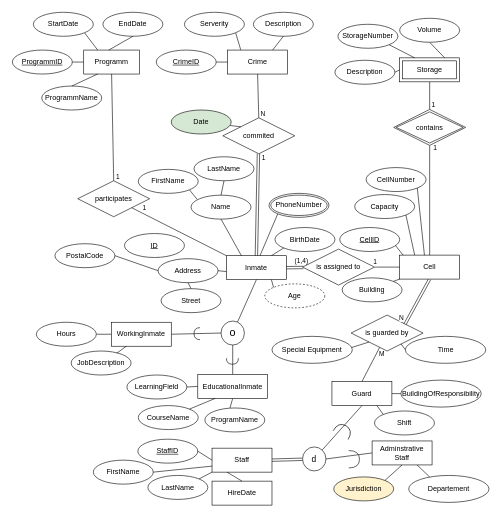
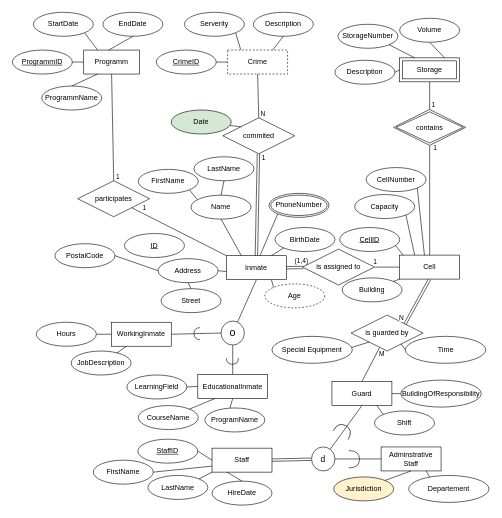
node "Crime": style solid -> dashed
node "Adminstrative Staff": moved (402, 453) -> (411, 459)
node "d": moved (314, 459) -> (323, 459)
node "HireDate": shape rectangle -> ellipse
